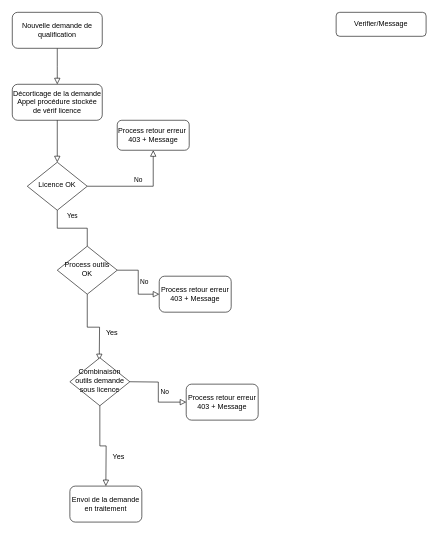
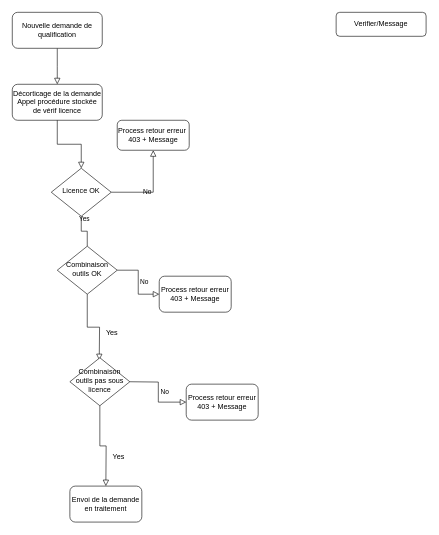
node "Licence OK": moved (57, 186) -> (81, 192)
node "Process outils OK": label "Process outils OK" -> "Combinaison outils OK"
node "Combinaison outils demande sous licence": label "Combinaison outils demande sous licence" -> "Combinaison outils pas sous licence"
